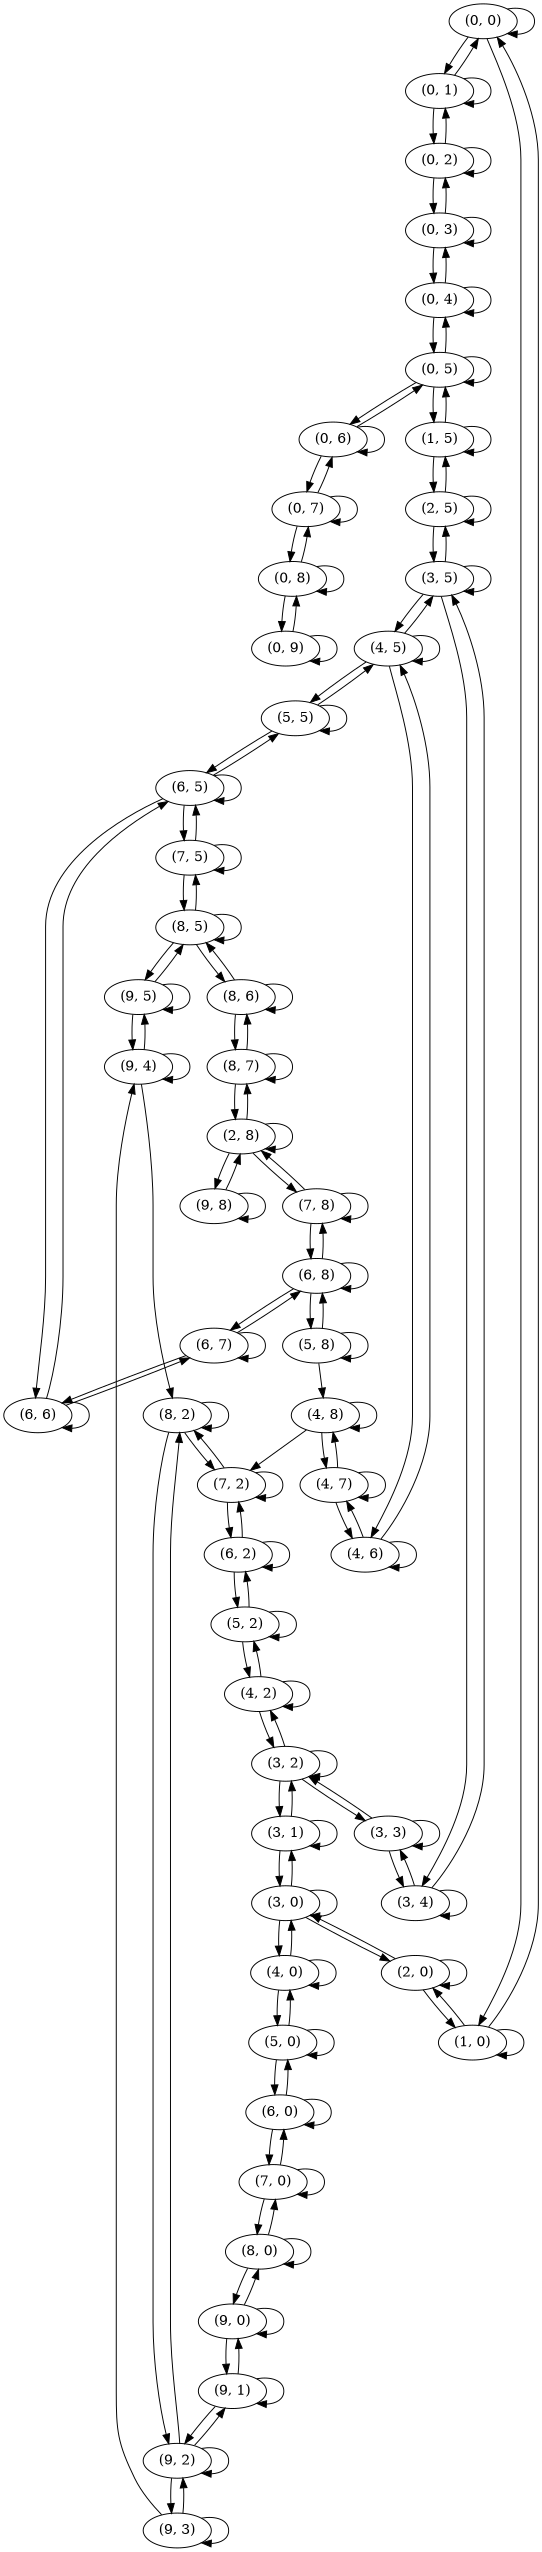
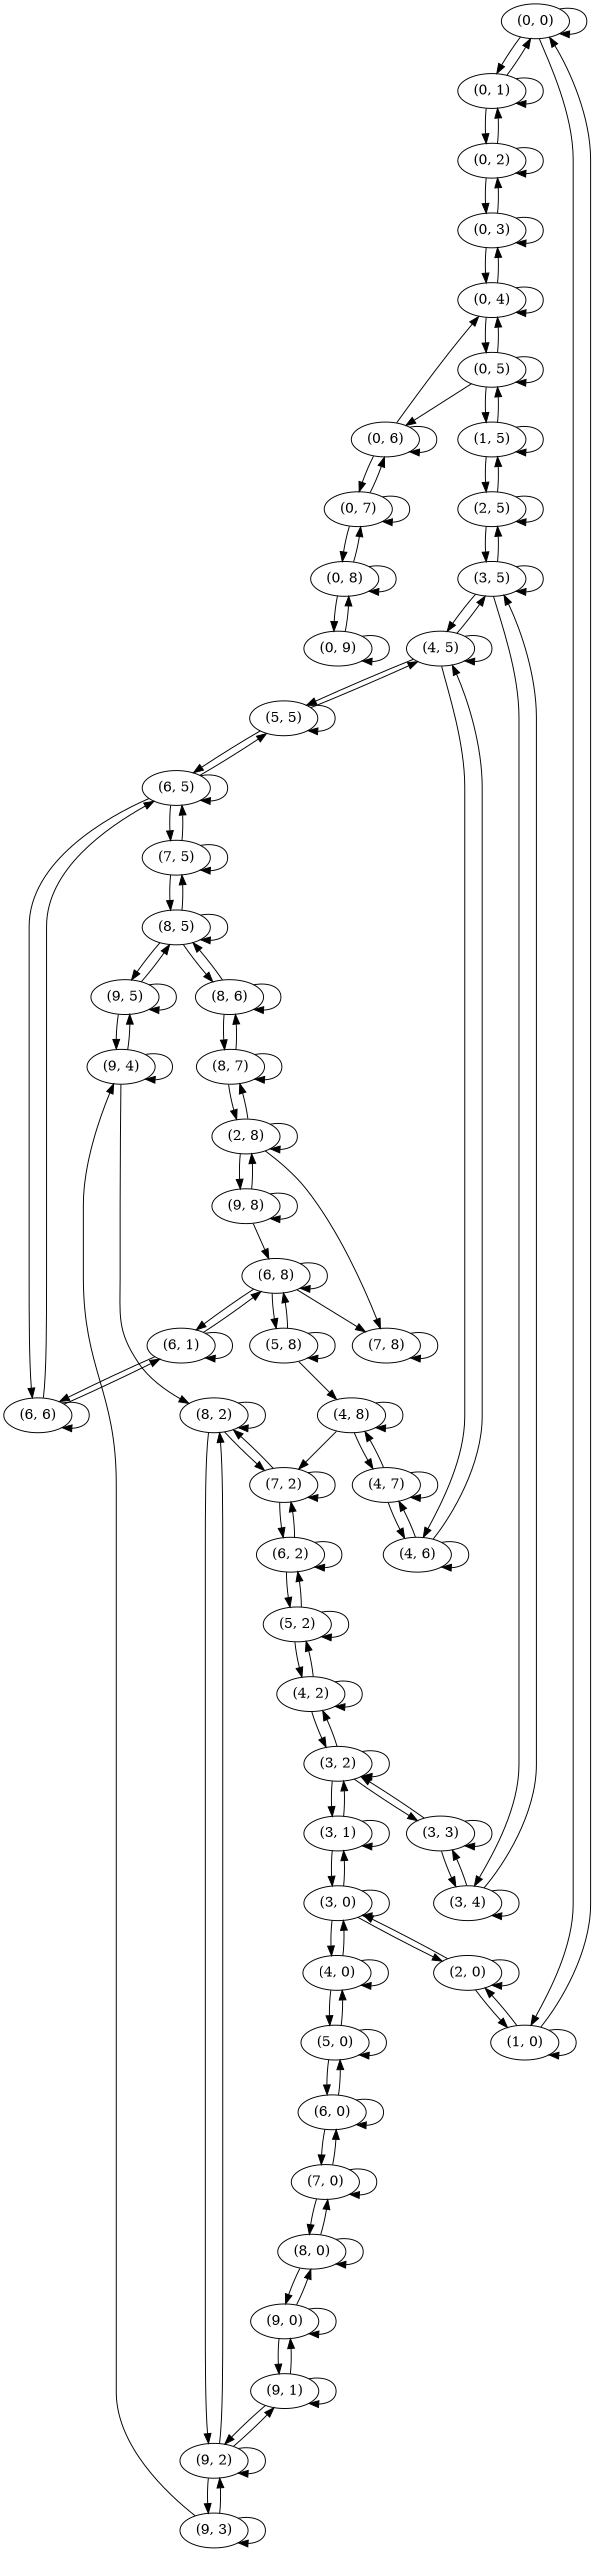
edge "(0, 6)" -> "(0, 5)": now "(0, 6)" -> "(0, 4)"
edge "(7, 8)" -> "(2, 8)": removed
edge "(7, 8)" -> "(6, 8)": now "(9, 8)" -> "(6, 8)"
node "(6, 7)": label "(6, 7)" -> "(6, 1)"
